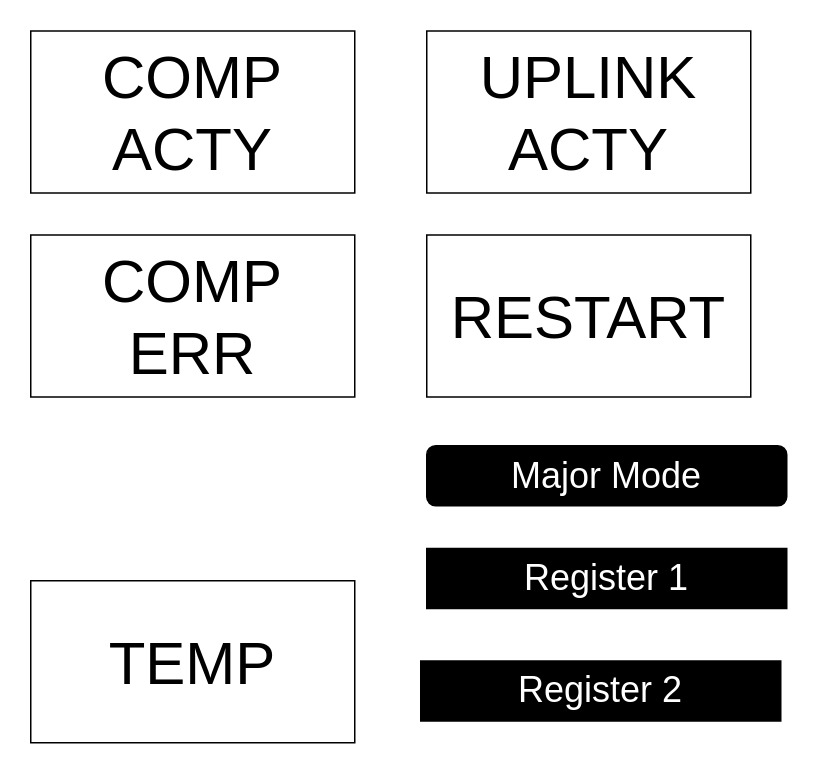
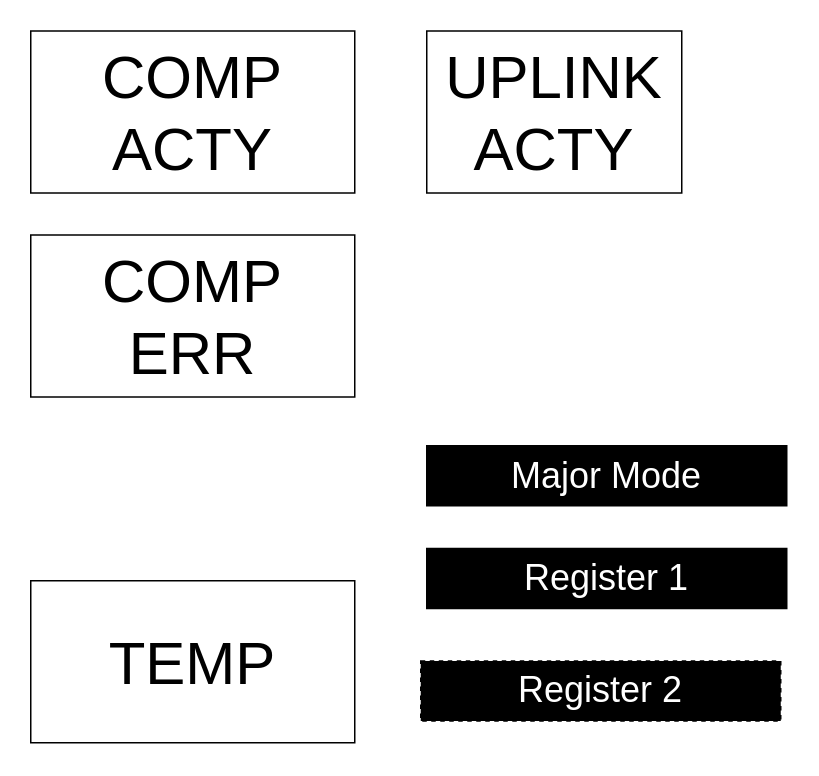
node "UPLINK ACTY": size 324x162 -> 255x162
node "RESTART": removed
node "Major Mode": shape rounded rectangle -> rectangle
node "Register 2": style solid -> dashed
